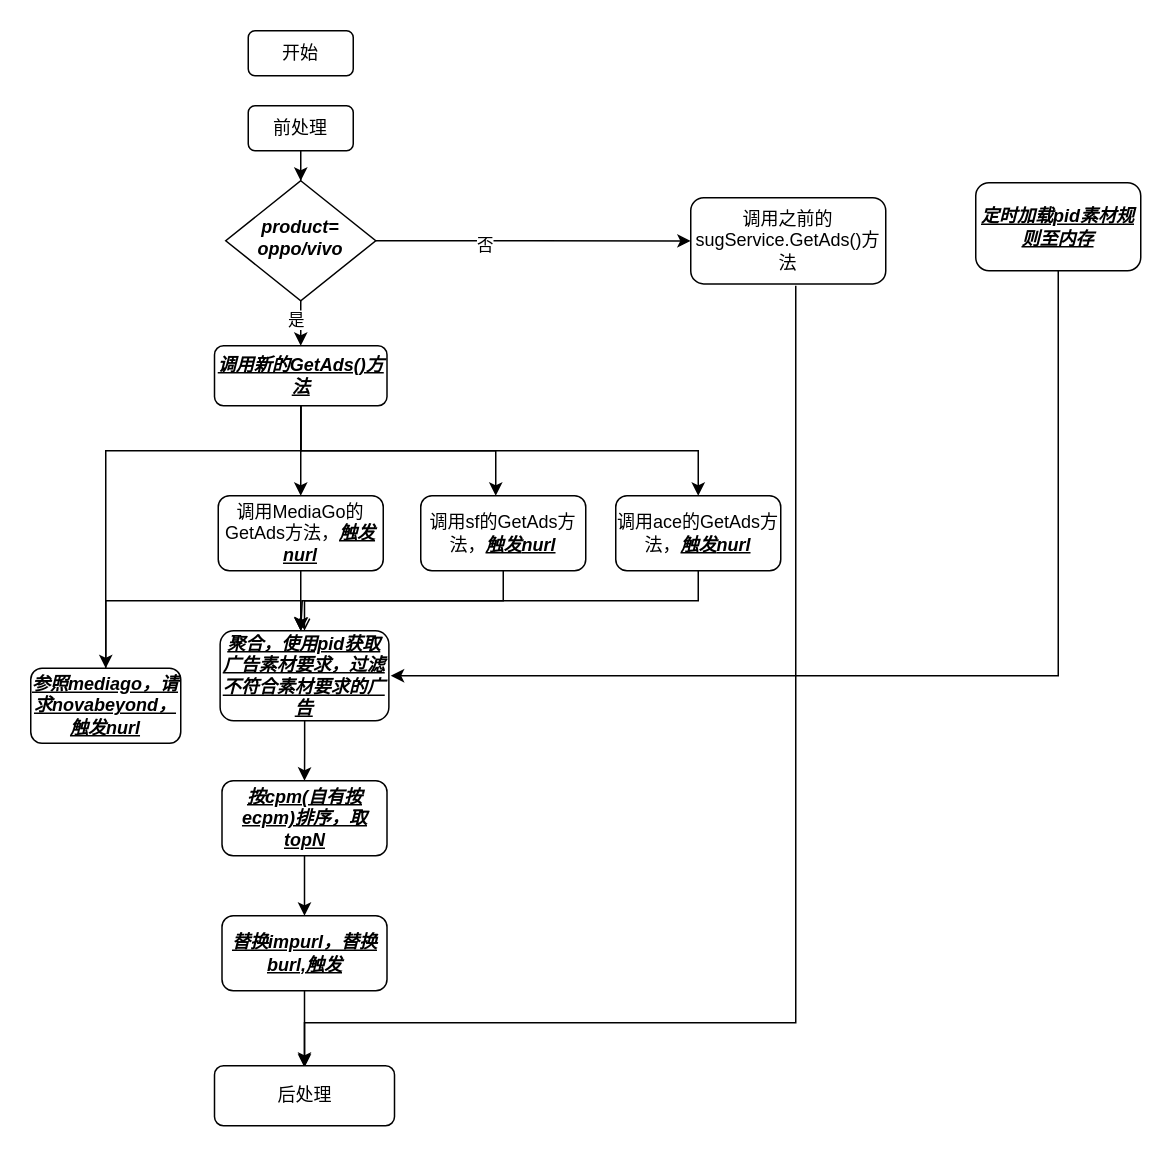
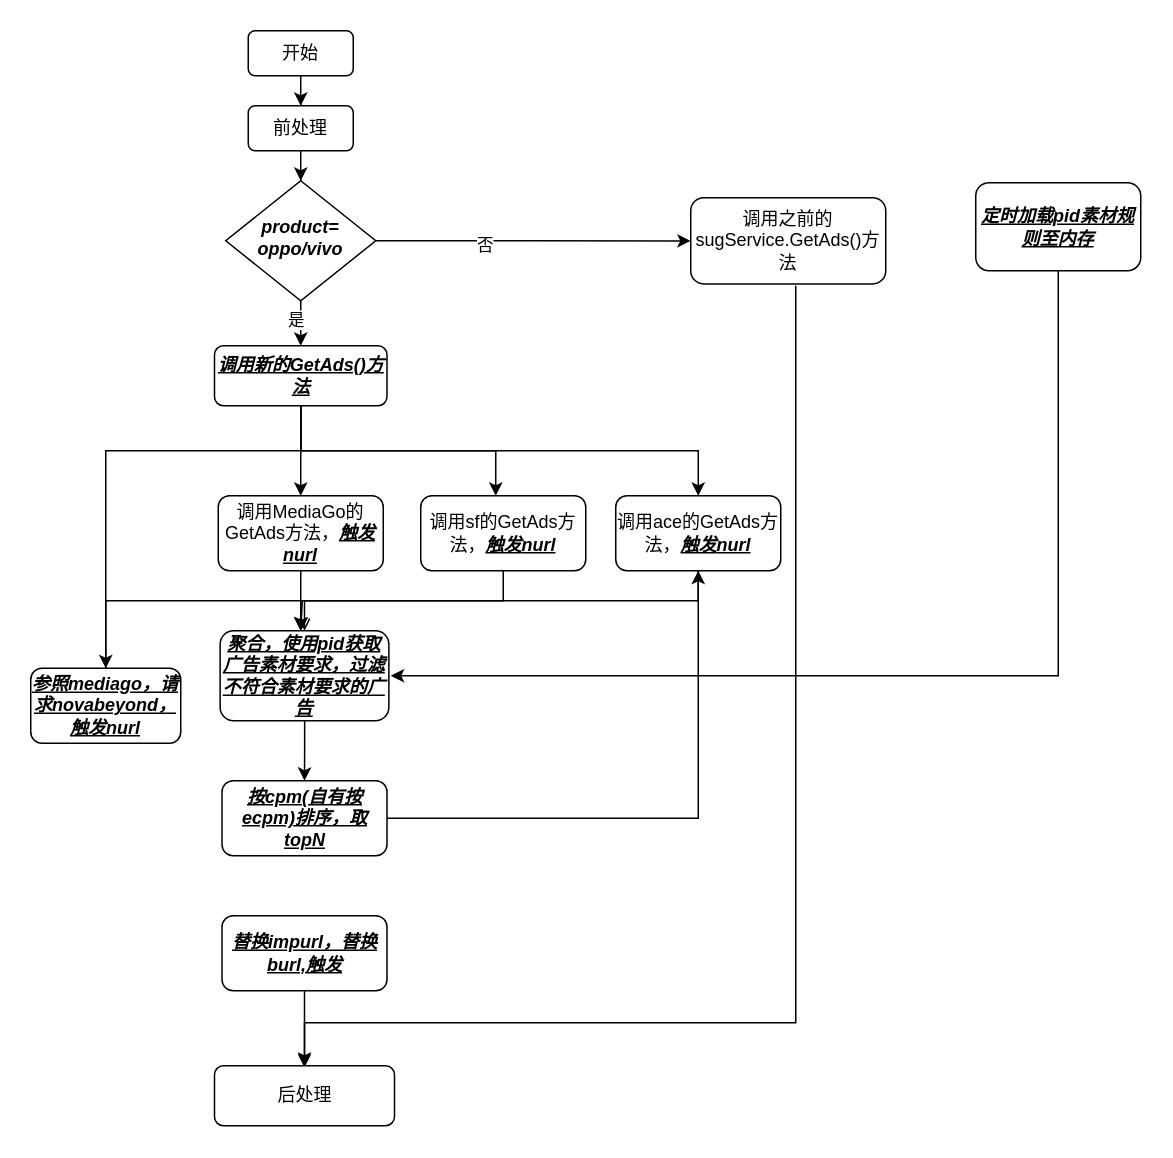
edge "开始" -> "前处理": added
edge "按cpm(自有按ecpm)排序，取topN" -> "替换impurl，替换burl,触发": now "按cpm(自有按ecpm)排序，取topN" -> "调用ace的GetAds方法，触发nurl"
